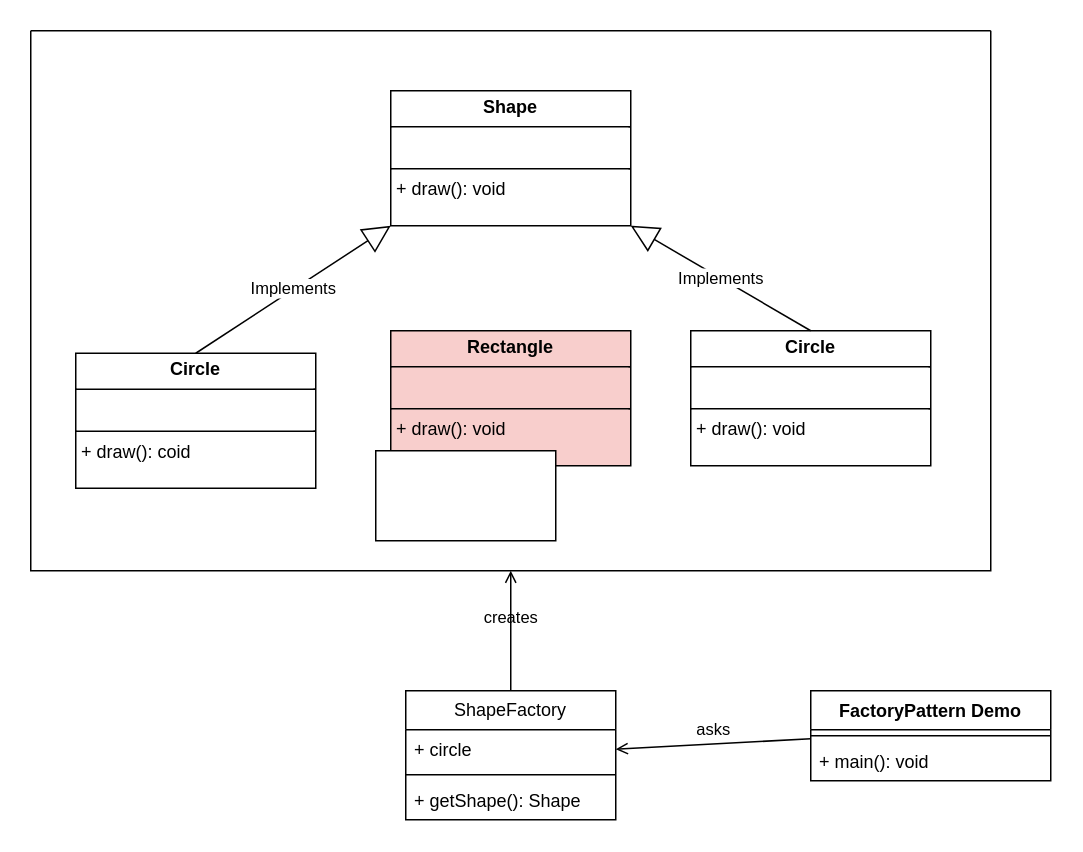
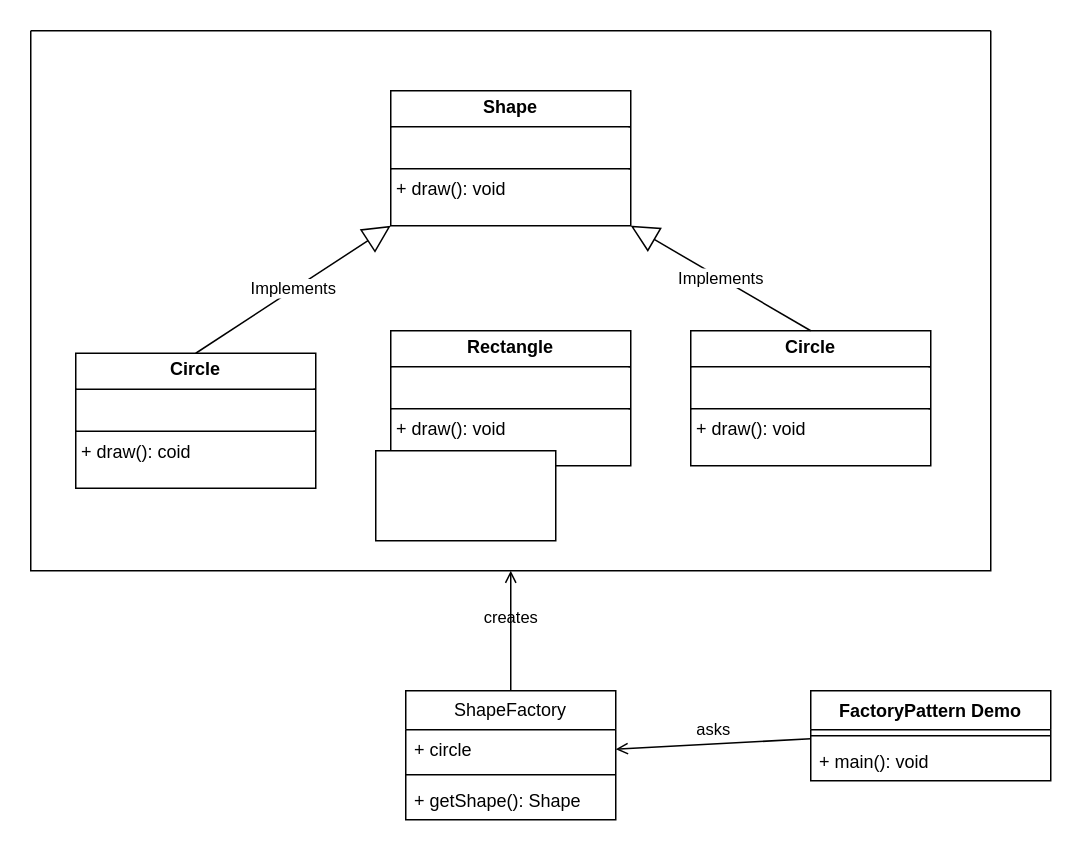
node "Rectangle + draw(): void": fillcolor #f8cecc -> #ffffff
